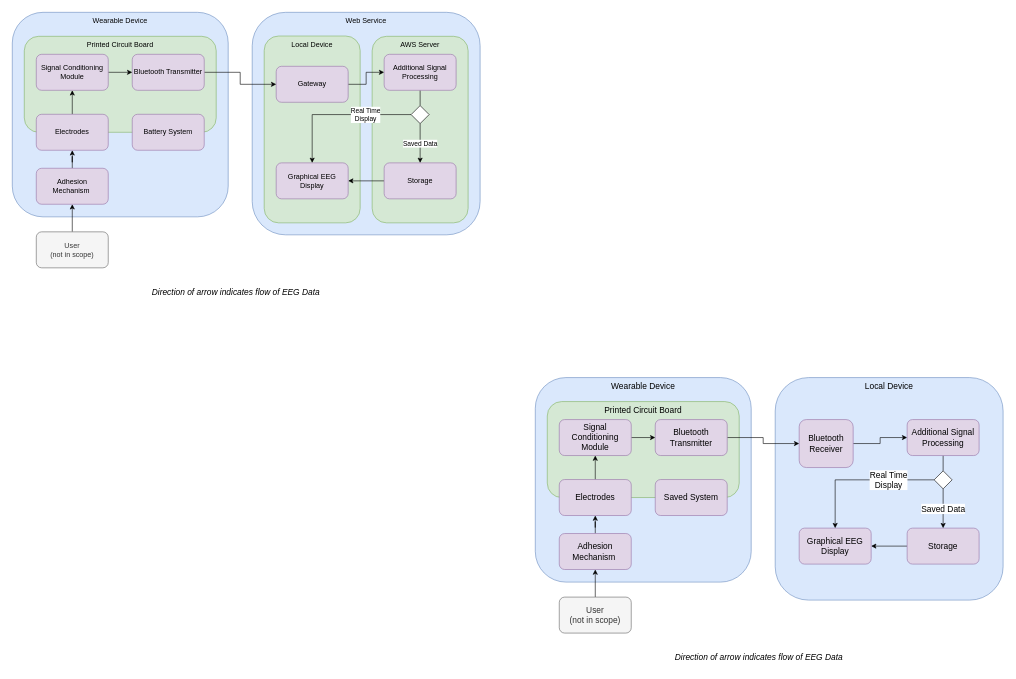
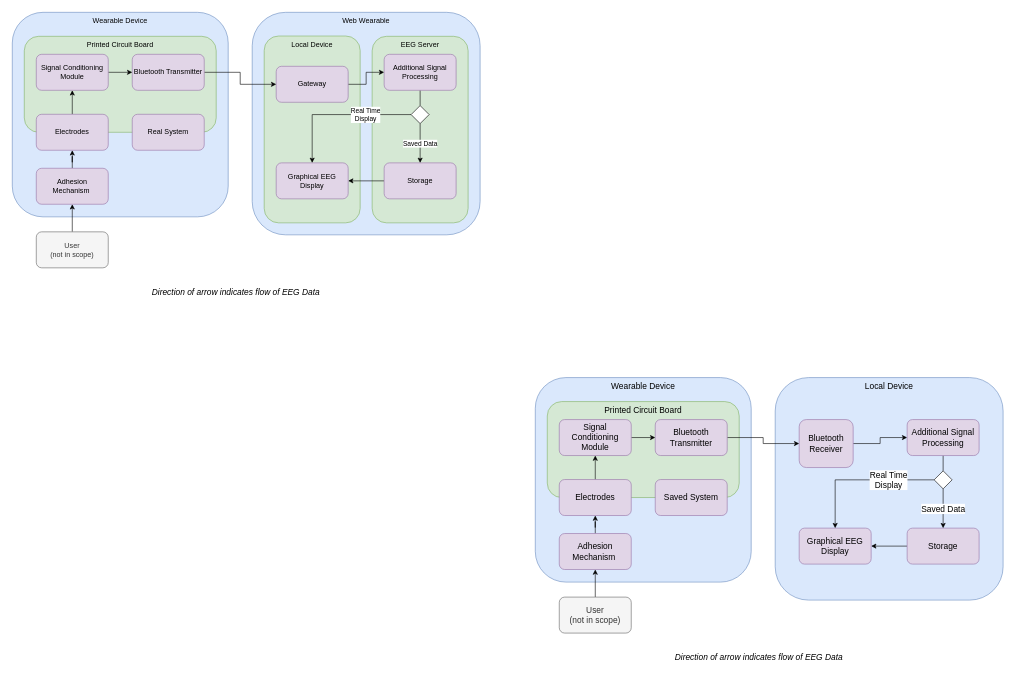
node "Web Service": label "Web Service" -> "Web Wearable"
node "AWS Server": label "AWS Server" -> "EEG Server"
node "Battery System": label "Battery System" -> "Real System"
